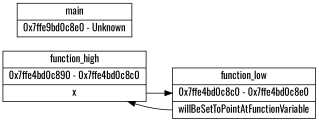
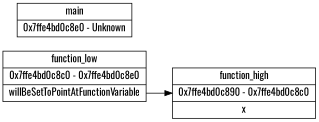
node "main": text "0x7ffe9bd0c8e0 - Unknown" -> "0x7ffe4bd0c8e0 - Unknown"
edge "function_high" -> "function_low": removed
